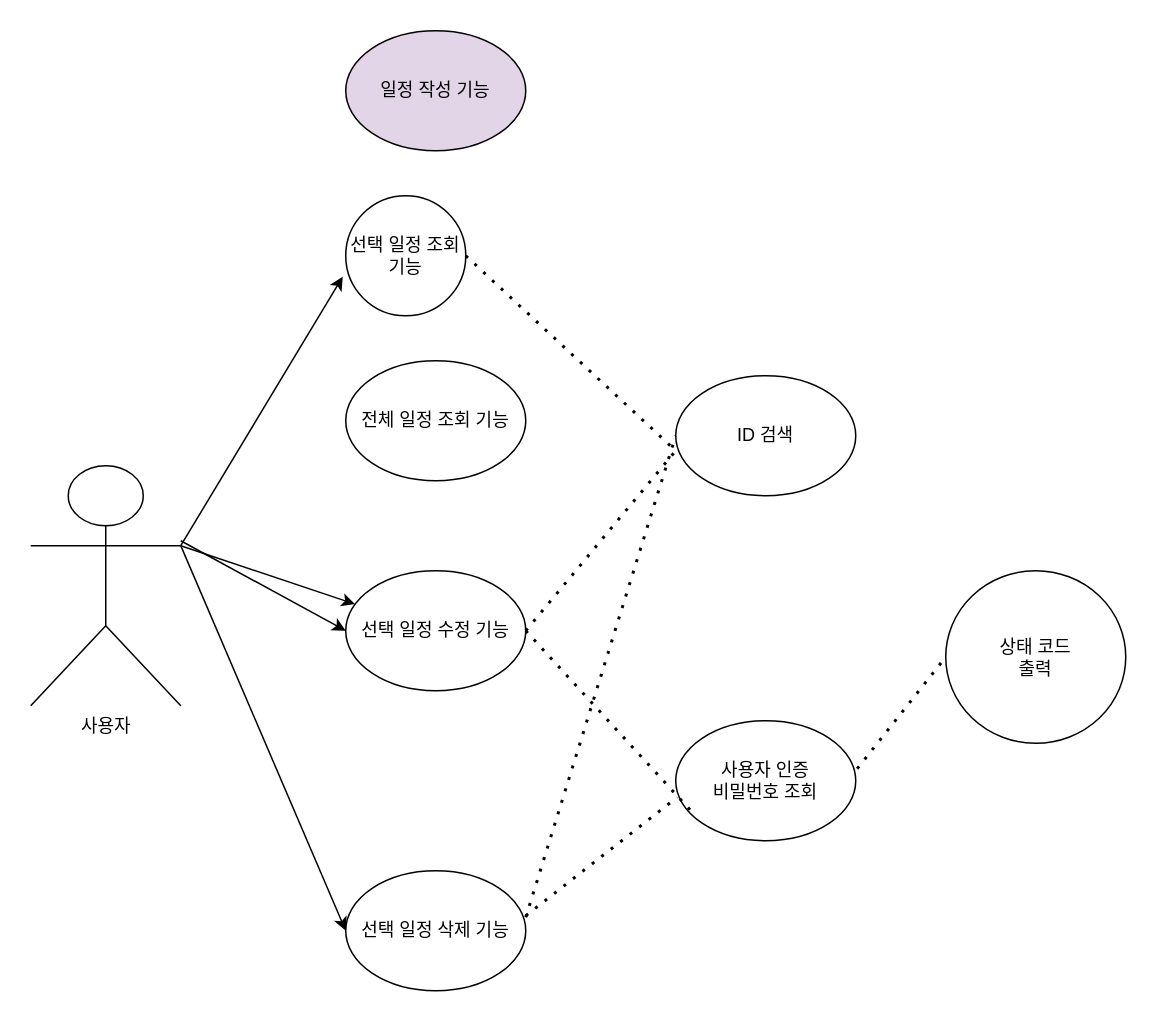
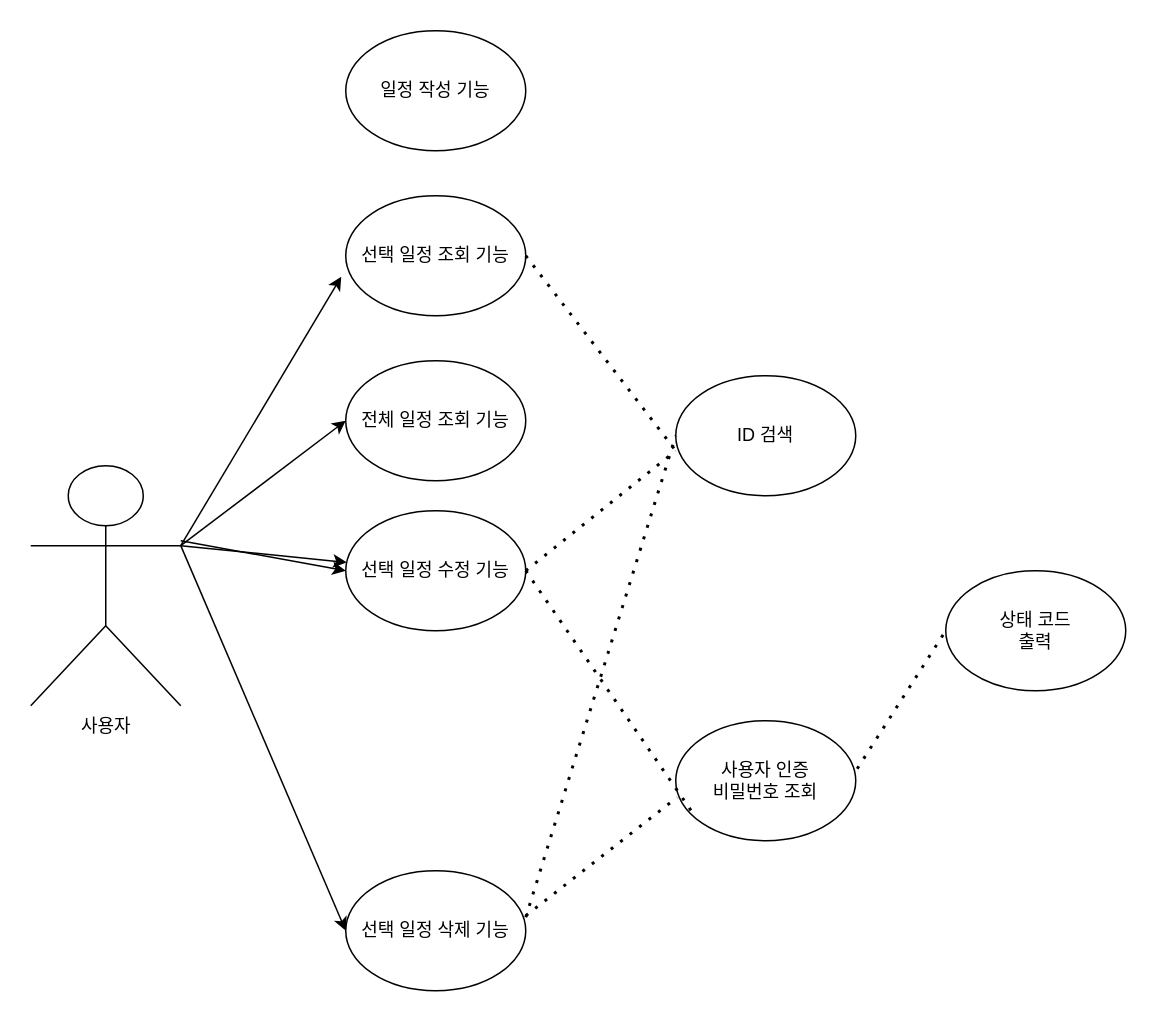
node "일정 작성 기능": fillcolor #e1d5e7 -> #ffffff
node "선택 일정 조회 기능": size 120x120 -> 180x120
edge "사용자" -> "전체 일정 조회 기능": added
node "선택 일정 수정 기능": moved (436, 631) -> (436, 571)
node "상태 코드 출력": size 180x173 -> 180x120
